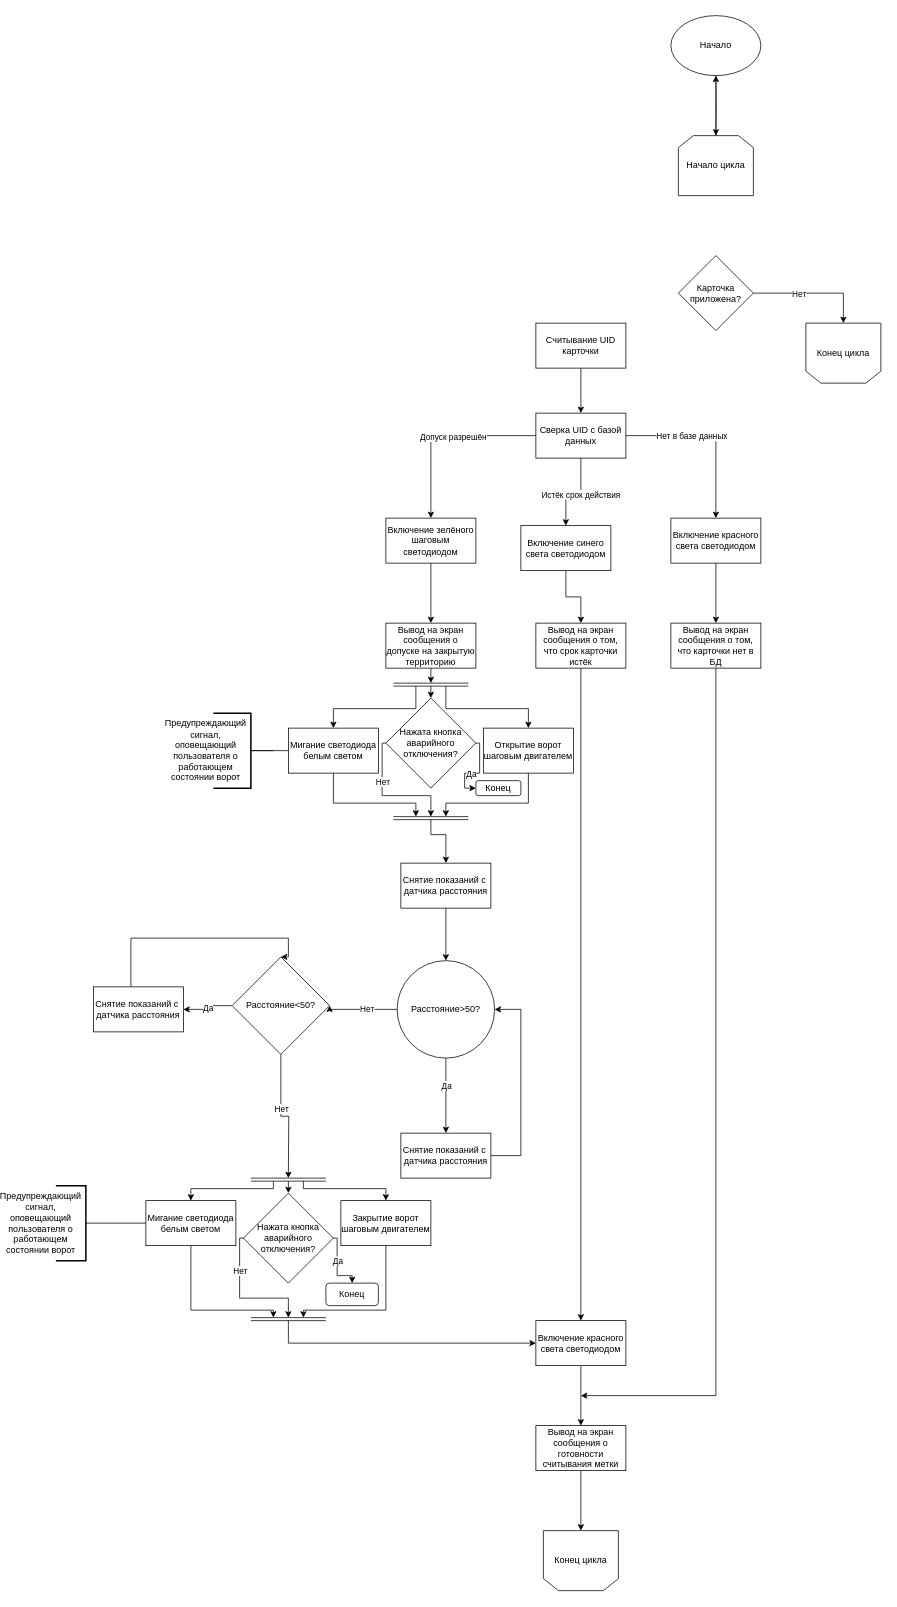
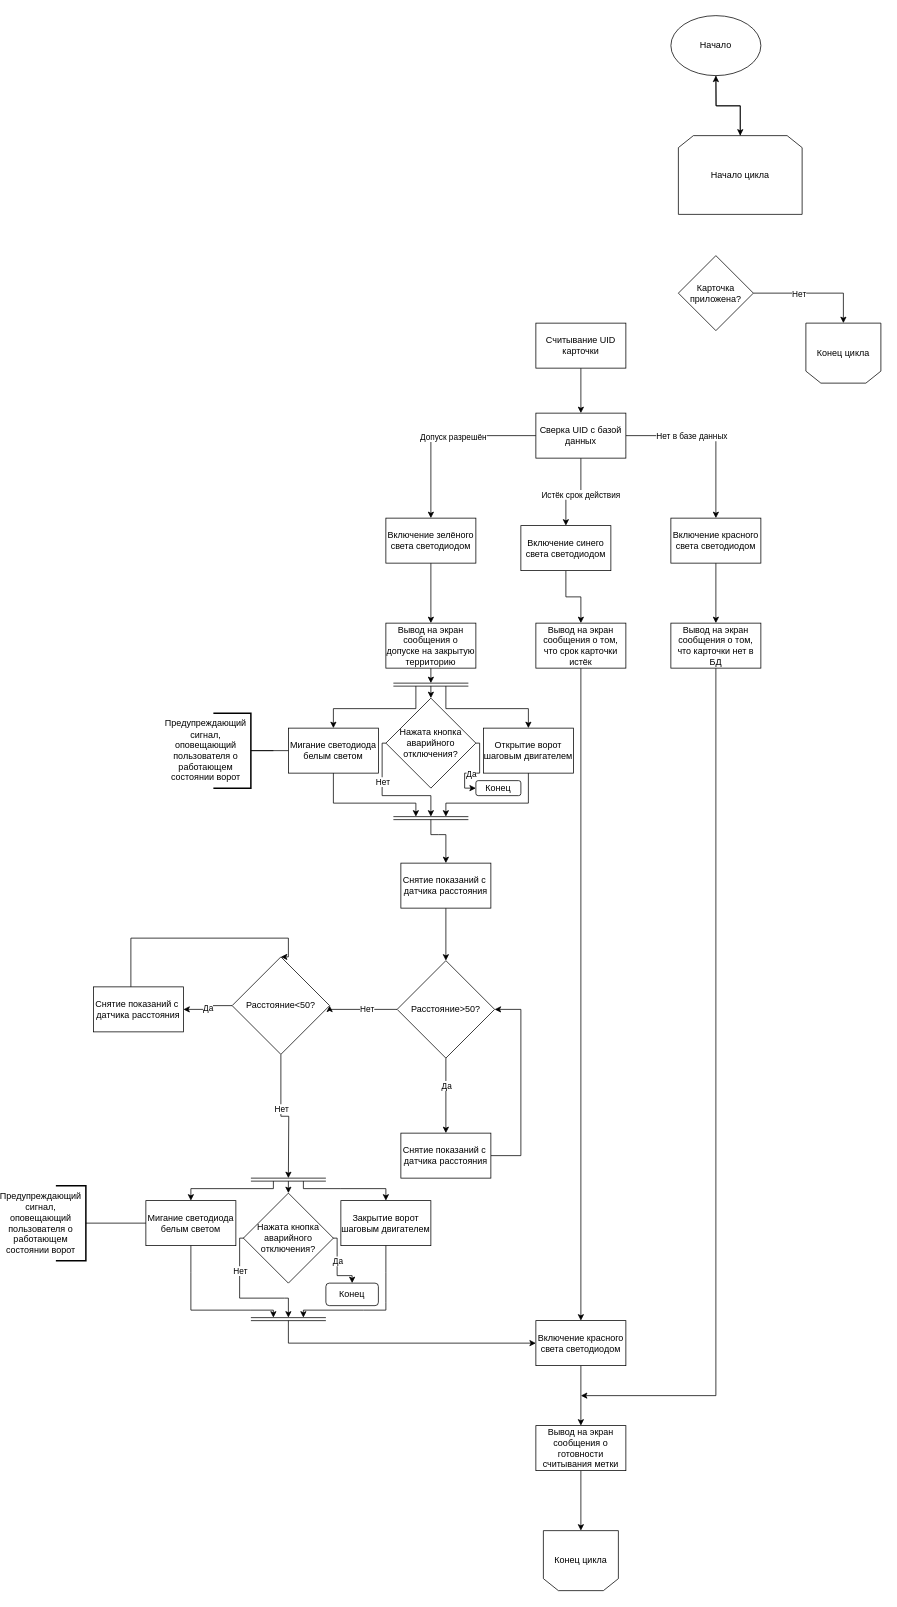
node "Начало цикла": size 75x60 -> 124x79
node "Включение зелёного шаговым светодиодом": label "Включение зелёного шаговым светодиодом" -> "Включение зелёного света светодиодом"
node "Расстояние>50?": shape ellipse -> diamond
